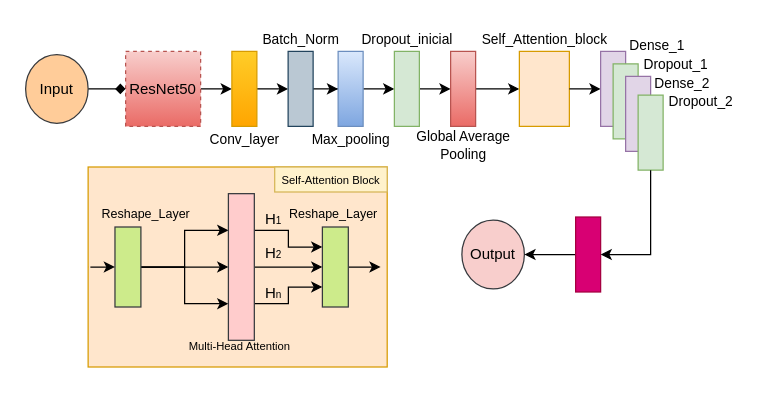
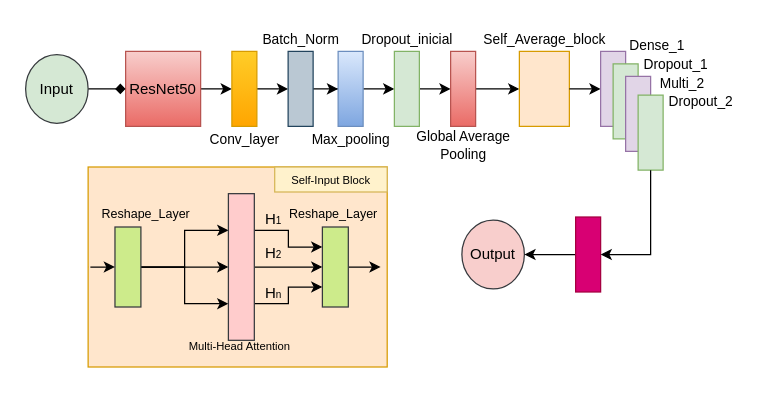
node "Self_Attention_block": label "Self_Attention_block" -> "Self_Average_block"
node "Dense_2": label "Dense_2" -> "Multi_2"
node "Input": fillcolor #ffcc99 -> #d5e8d4
node "ResNet50": style dashed -> solid
node "Self-Attention Block": label "Self-Attention Block" -> "Self-Input Block"
